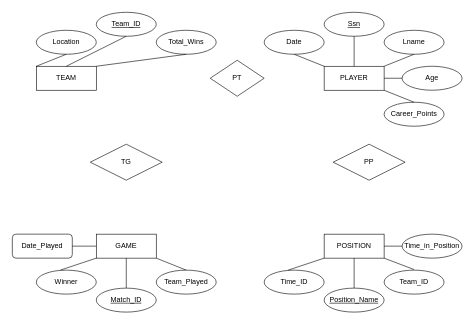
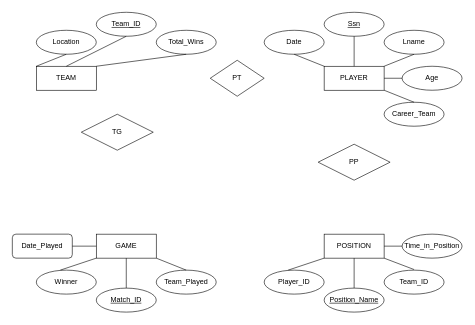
node "Career_Points": label "Career_Points" -> "Career_Team"
node "TG": moved (126, 162) -> (117, 132)
node "PP": moved (369, 162) -> (354, 162)
node "Time_ID": label "Time_ID" -> "Player_ID"
